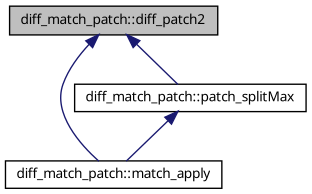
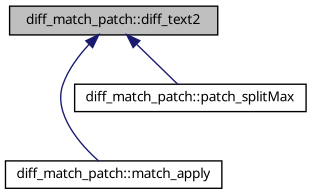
node "diff_match_patch::diff_patch2": label "diff_match_patch::diff_patch2" -> "diff_match_patch::diff_text2"
edge "diff_match_patch::match_apply" -> "diff_match_patch::patch_splitMax": removed
